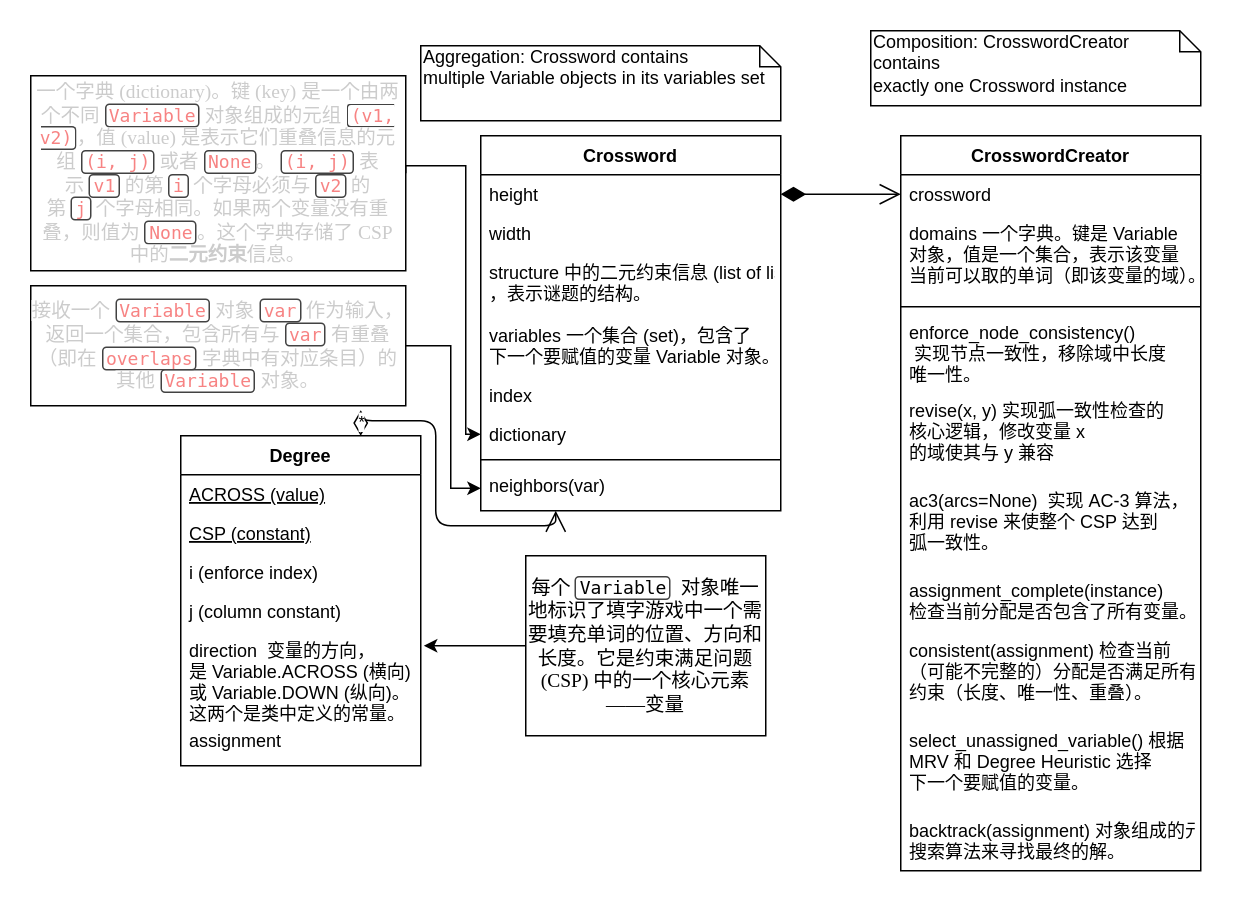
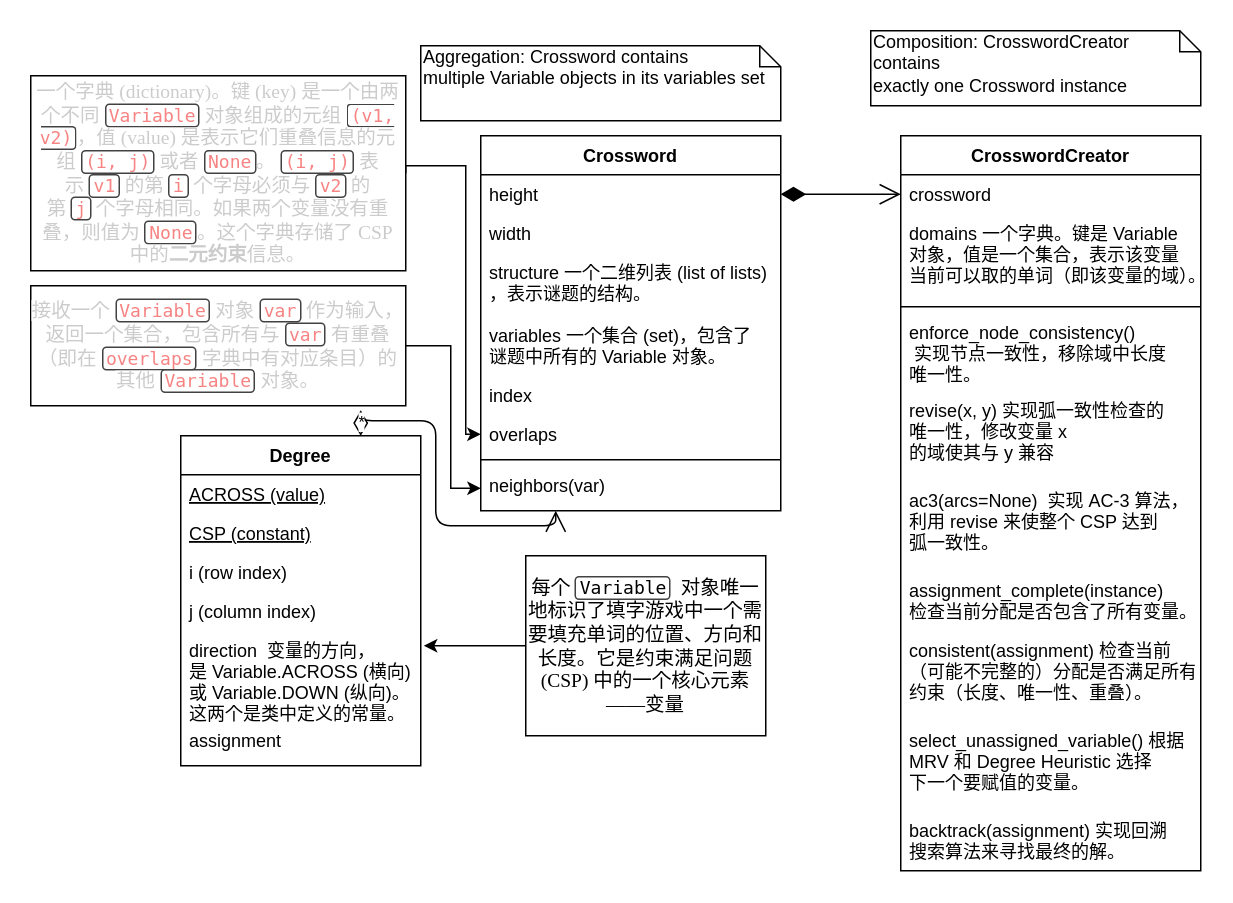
node "structure 中的二元约束信息 (list of lists) ，表示谜题的结构。": label "structure 中的二元约束信息 (list of lists) ，表示谜题的结构。" -> "structure 一个二维列表 (list of lists) ，表示谜题的结构。"
node "variables 一个集合 (set)，包含了 下一个要赋值的变量 Variable 对象。": label "variables 一个集合 (set)，包含了 下一个要赋值的变量 Variable 对象。" -> "variables 一个集合 (set)，包含了 谜题中所有的 Variable 对象。"
node "revise(x, y) 实现弧一致性检查的 核心逻辑，修改变量 x 的域使其与 y 兼容": label "revise(x, y) 实现弧一致性检查的 核心逻辑，修改变量 x 的域使其与 y 兼容" -> "revise(x, y) 实现弧一致性检查的 唯一性，修改变量 x 的域使其与 y 兼容"
node "dictionary": label "dictionary" -> "overlaps"
node "i (enforce index)": label "i (enforce index)" -> "i (row index)"
node "j (column constant)": label "j (column constant)" -> "j (column index)"
node "backtrack(assignment) 对象组成的元组 搜索算法来寻找最终的解。": label "backtrack(assignment) 对象组成的元组 搜索算法来寻找最终的解。" -> "backtrack(assignment) 实现回溯 搜索算法来寻找最终的解。"
